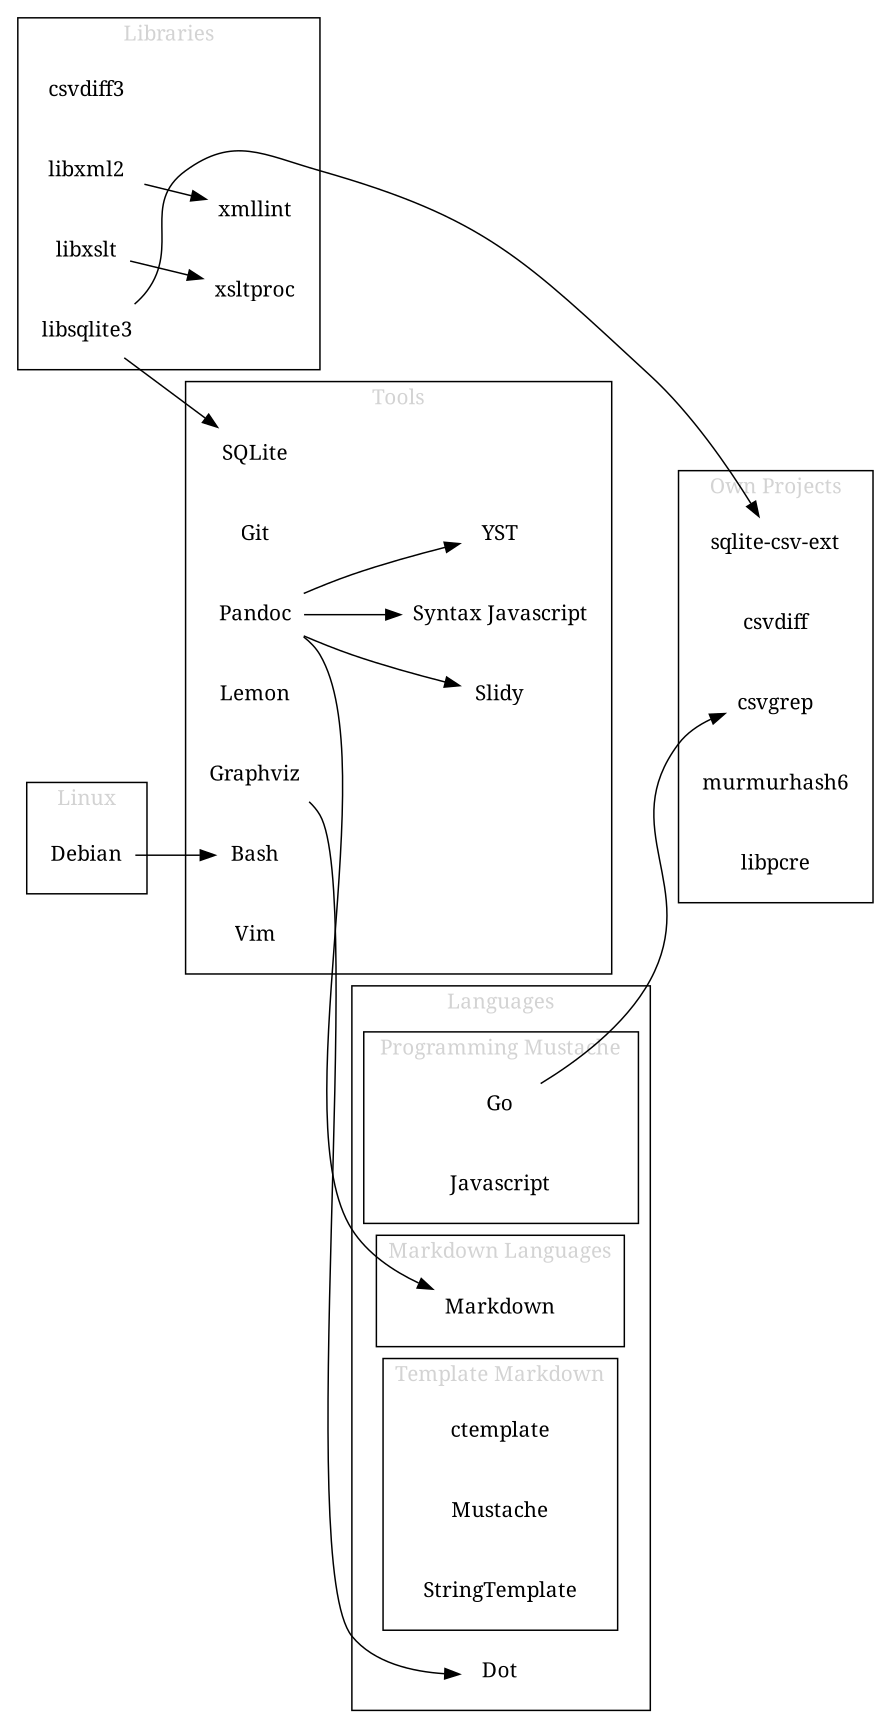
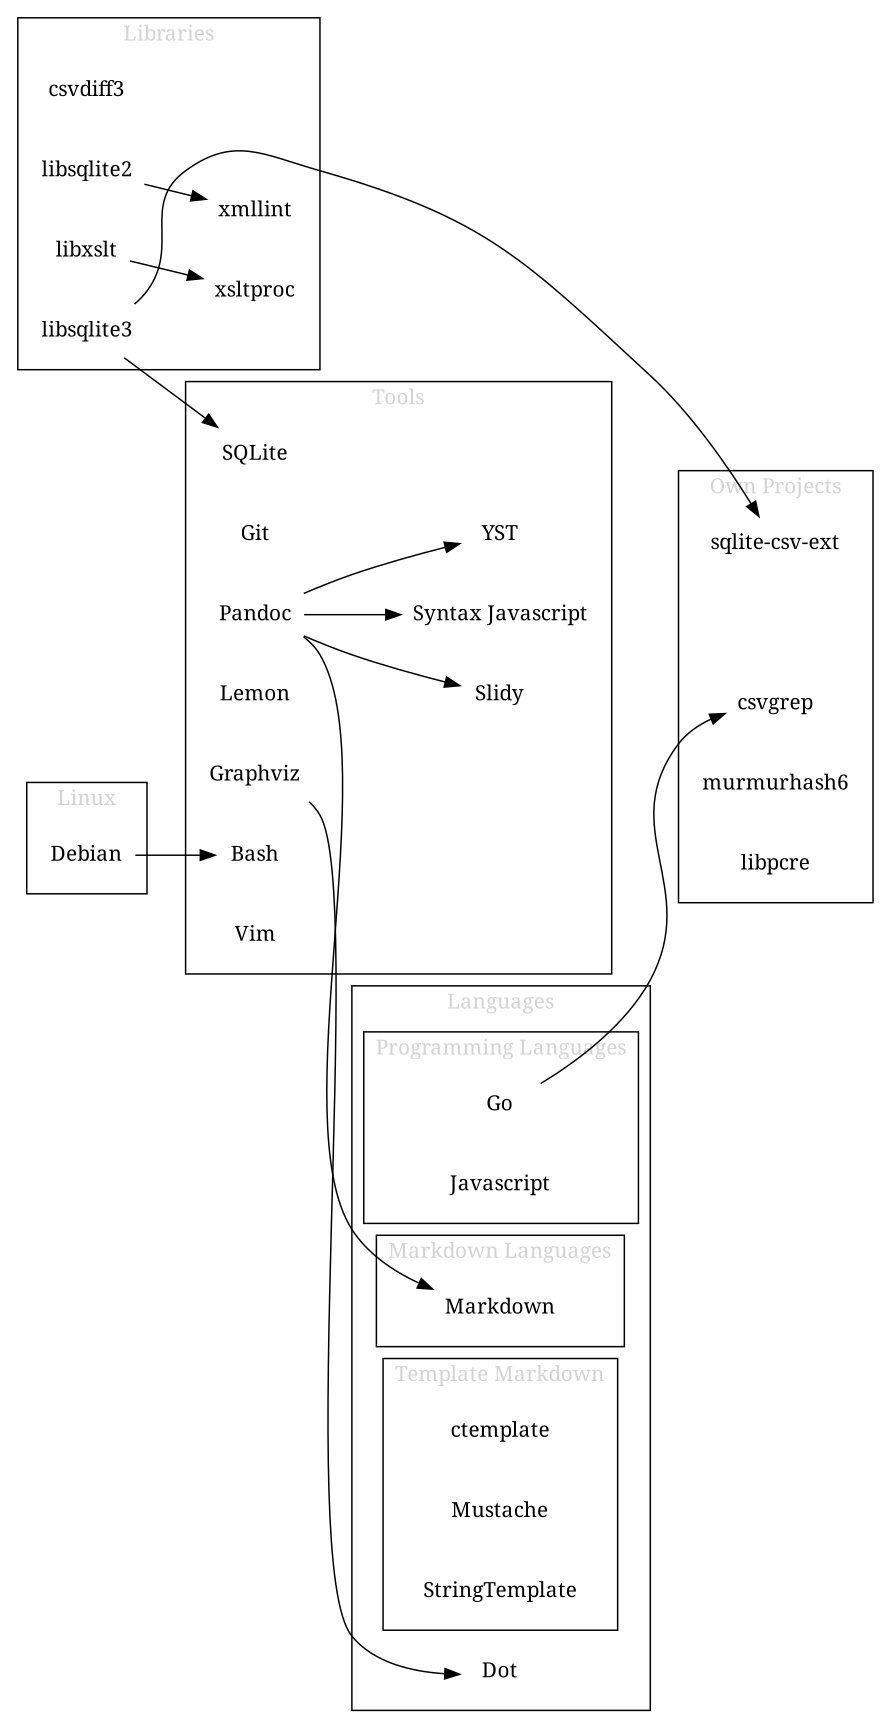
node "libxml2": label "libxml2" -> "libsqlite2"
node "csvdiff": removed
cluster "Programming Mustache": label "Programming Mustache" -> "Programming Languages"
